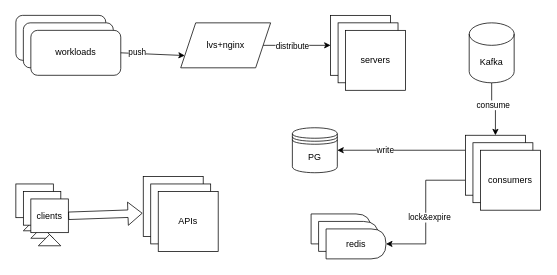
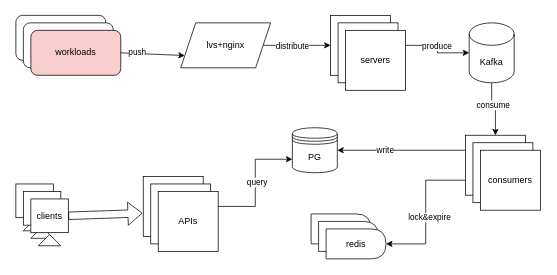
edge "servers" -> "Kafka": added, label "produce"
node "workloads": fillcolor #ffffff -> #f8cecc
edge "APIs" -> "PG": added, label "query"
